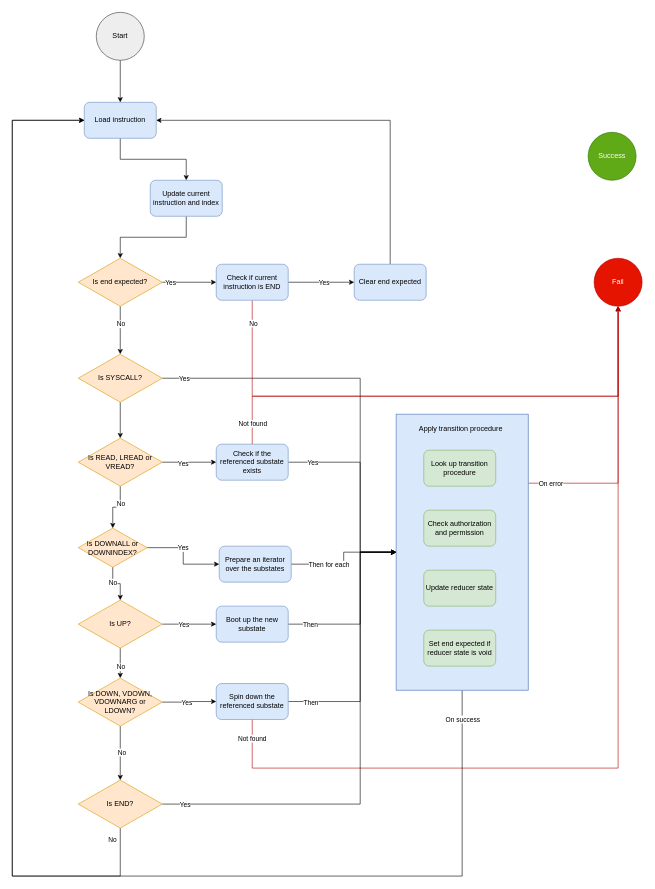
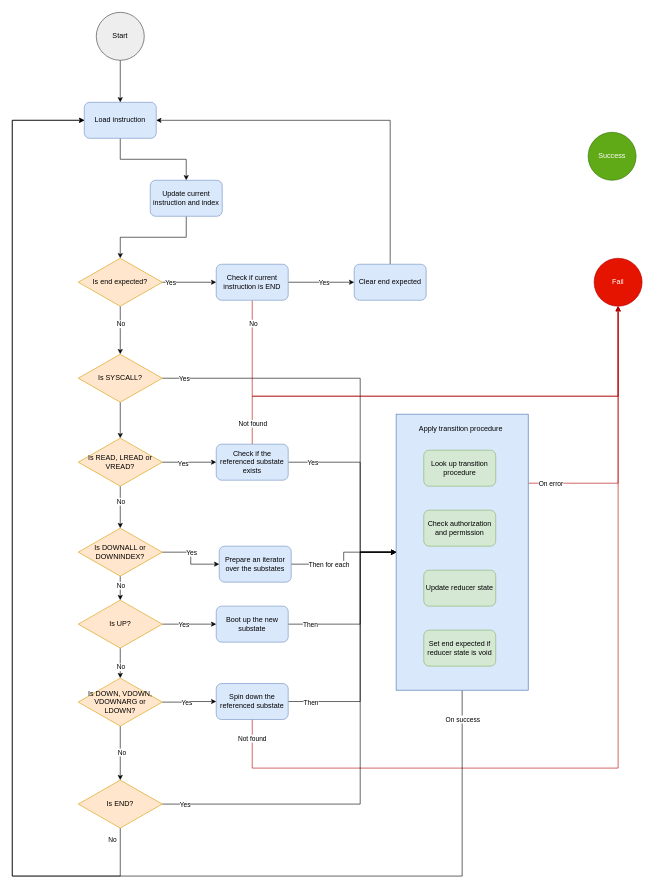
node "Is DOWNALL or DOWNINDEX?": size 69x39 -> 84x48
